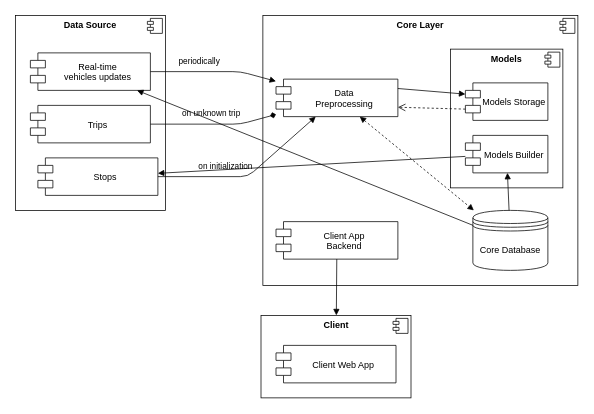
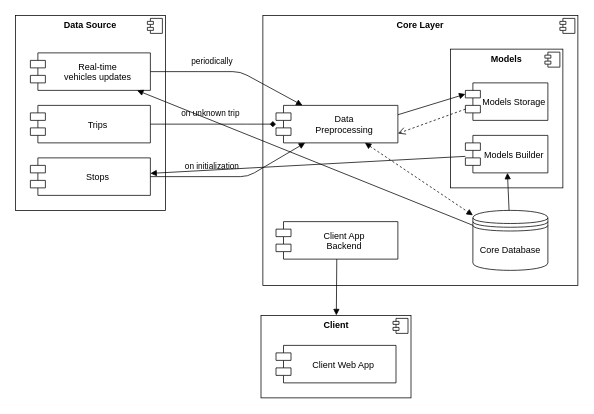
node "Data Preprocessing": moved (337, 98) -> (337, 124)
node "Stops": moved (98, 177) -> (90, 177)
